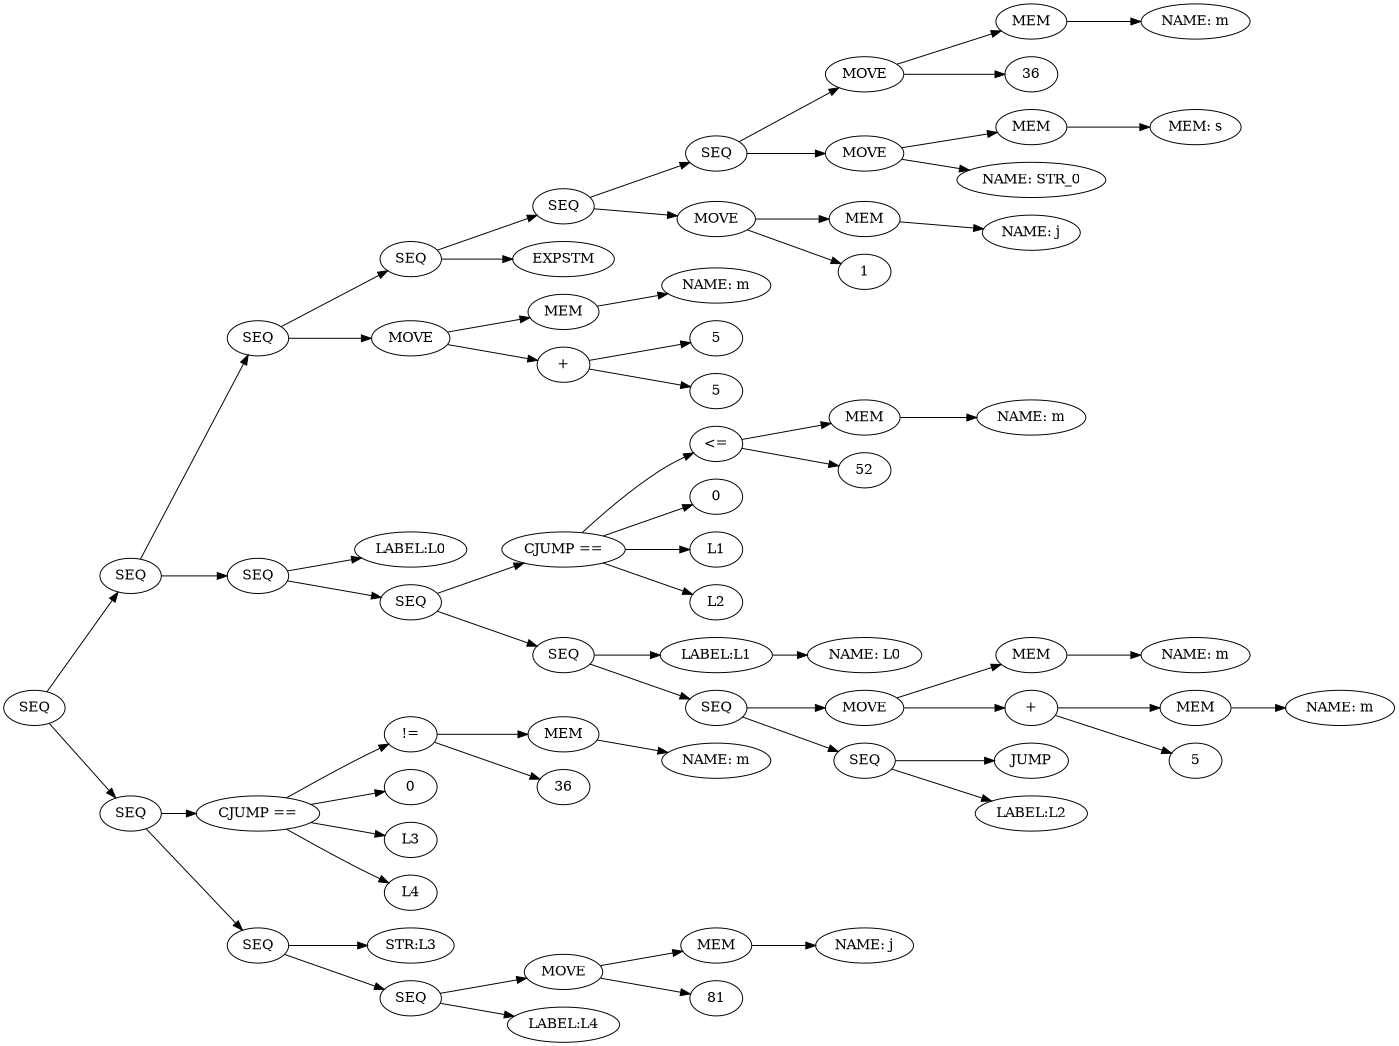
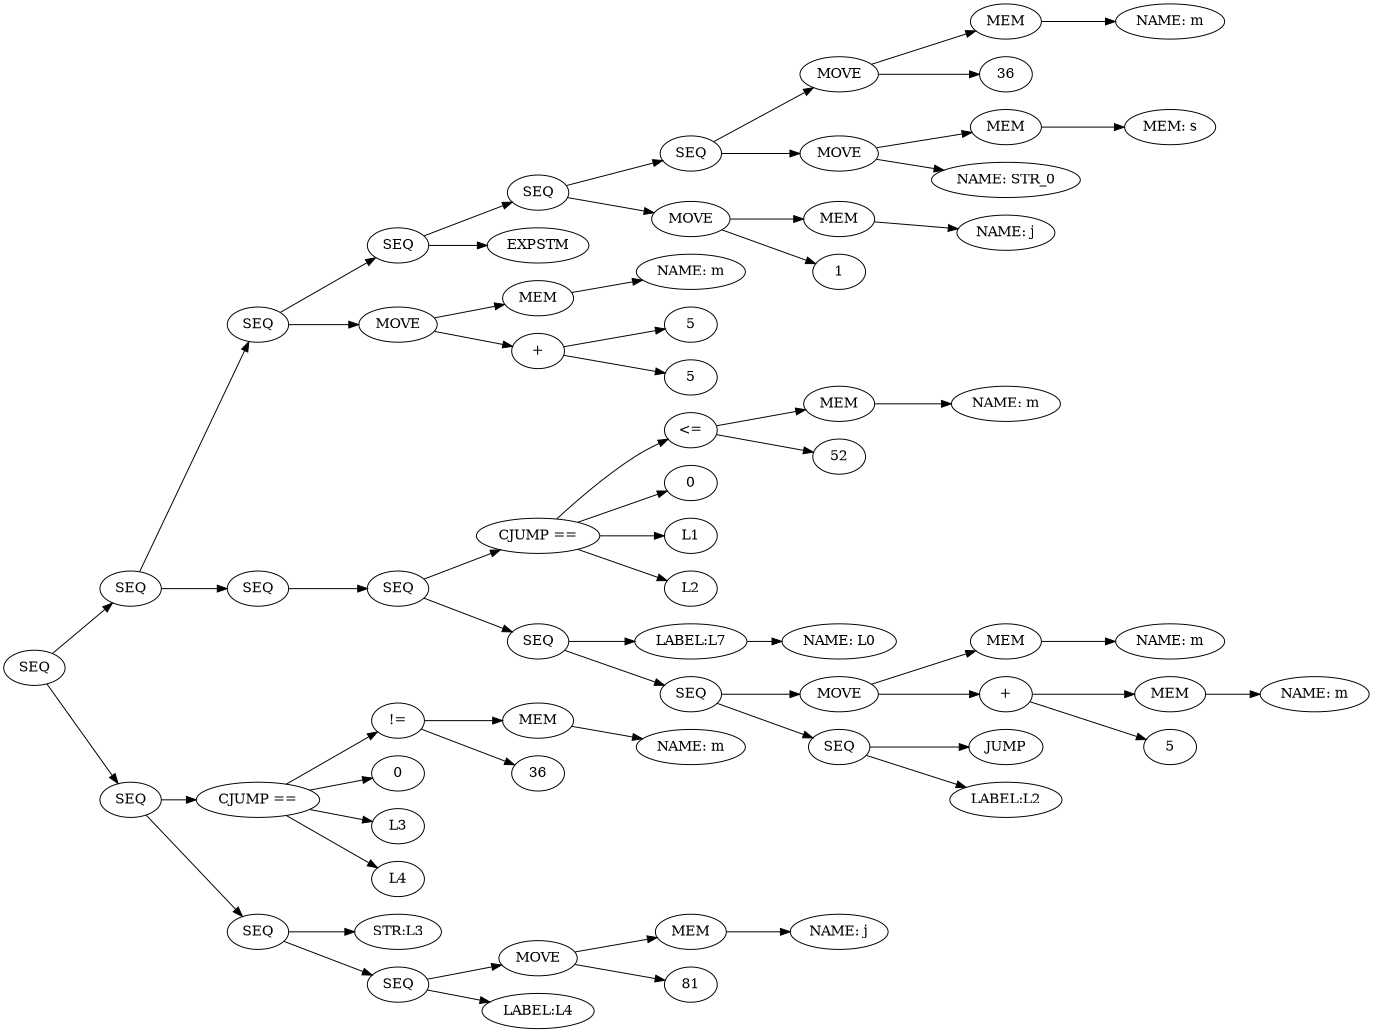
node "LABEL:L0": removed
node "LABEL:L1": label "LABEL:L1" -> "LABEL:L7"
